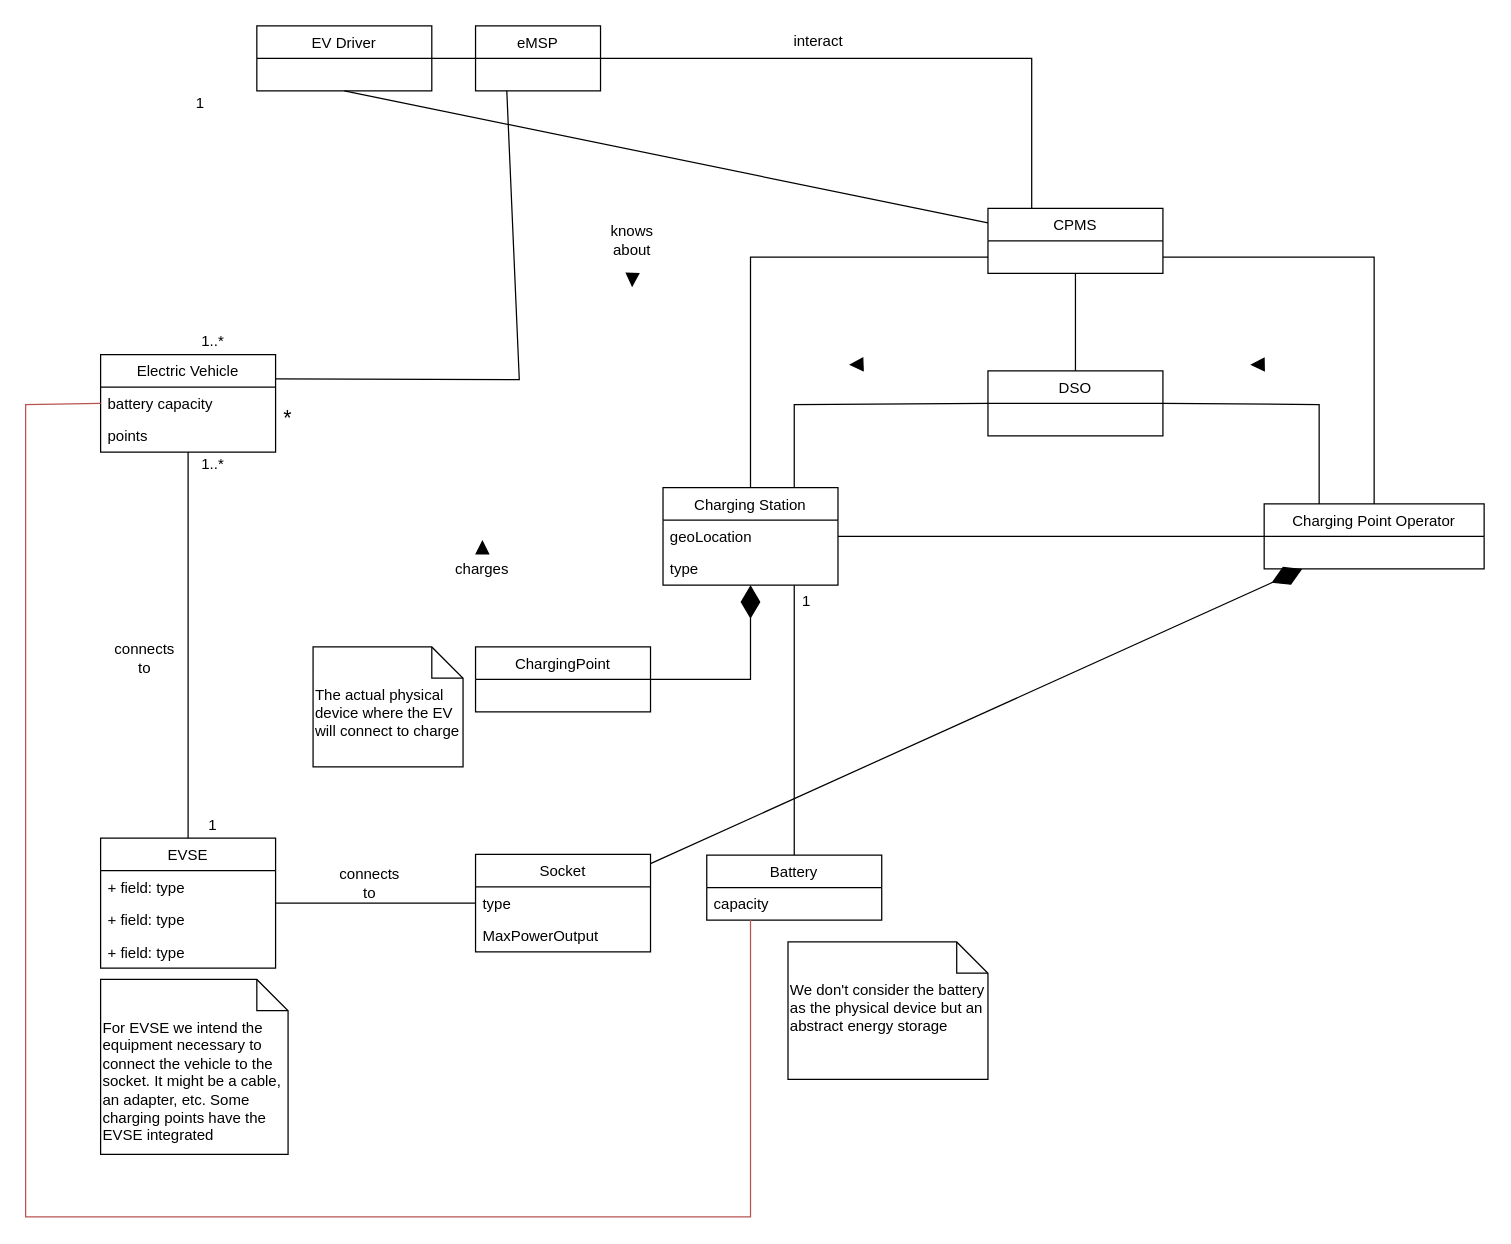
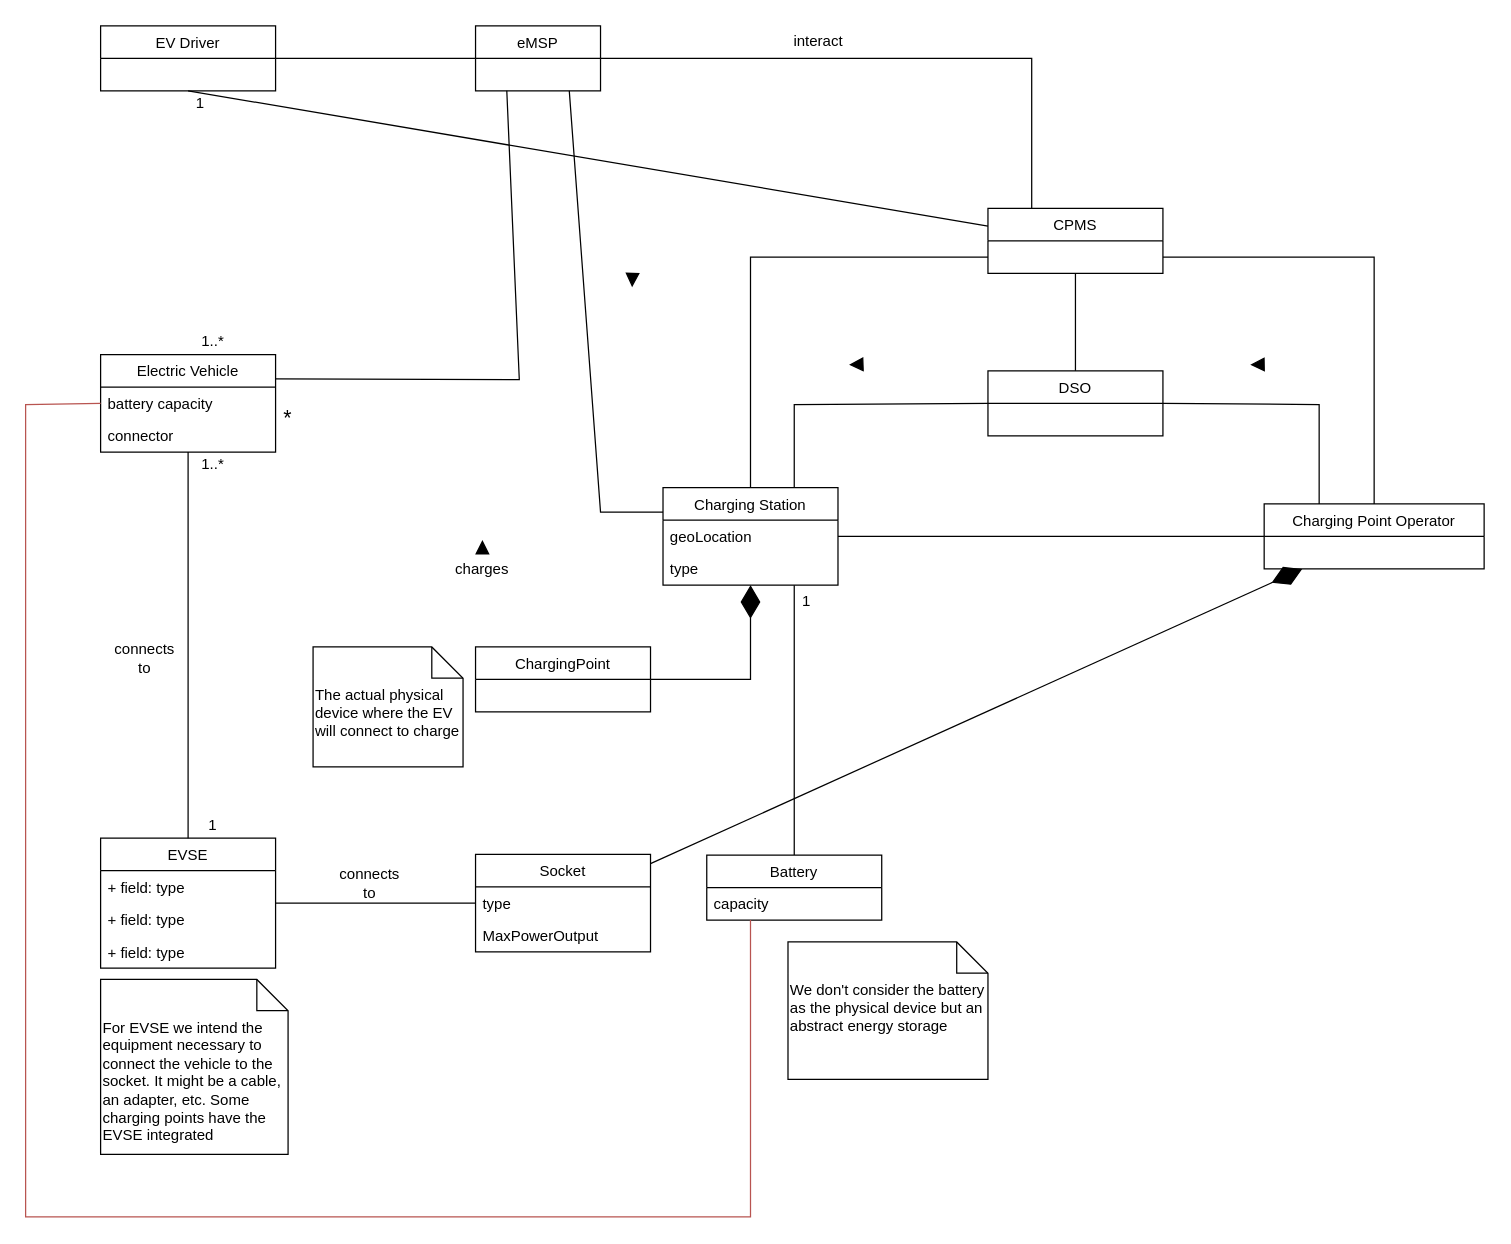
node "EV Driver": moved (344, 58) -> (188, 58)
node "knows about": removed
edge "eMSP" -- "Charging Station": added
node "points": label "points" -> "connector"
